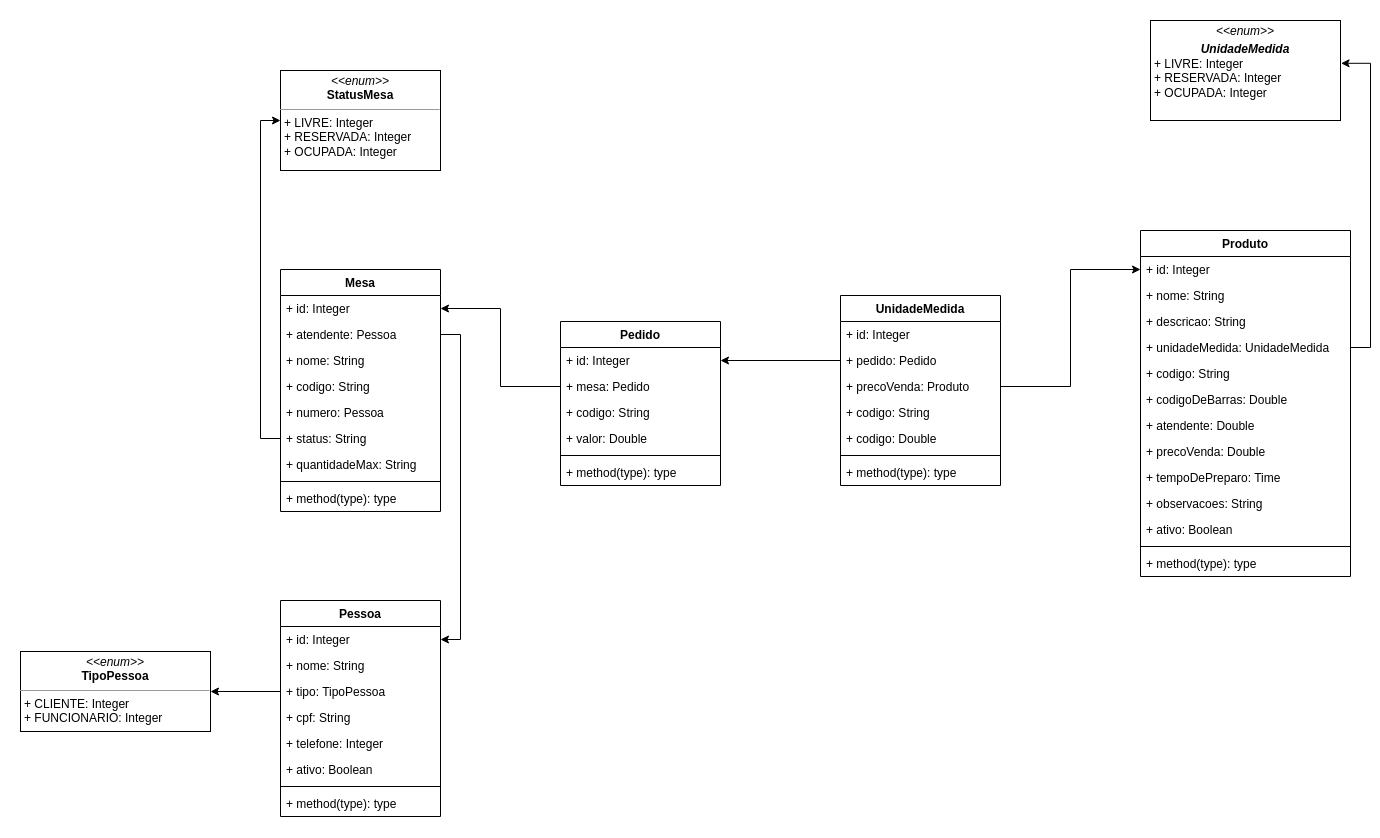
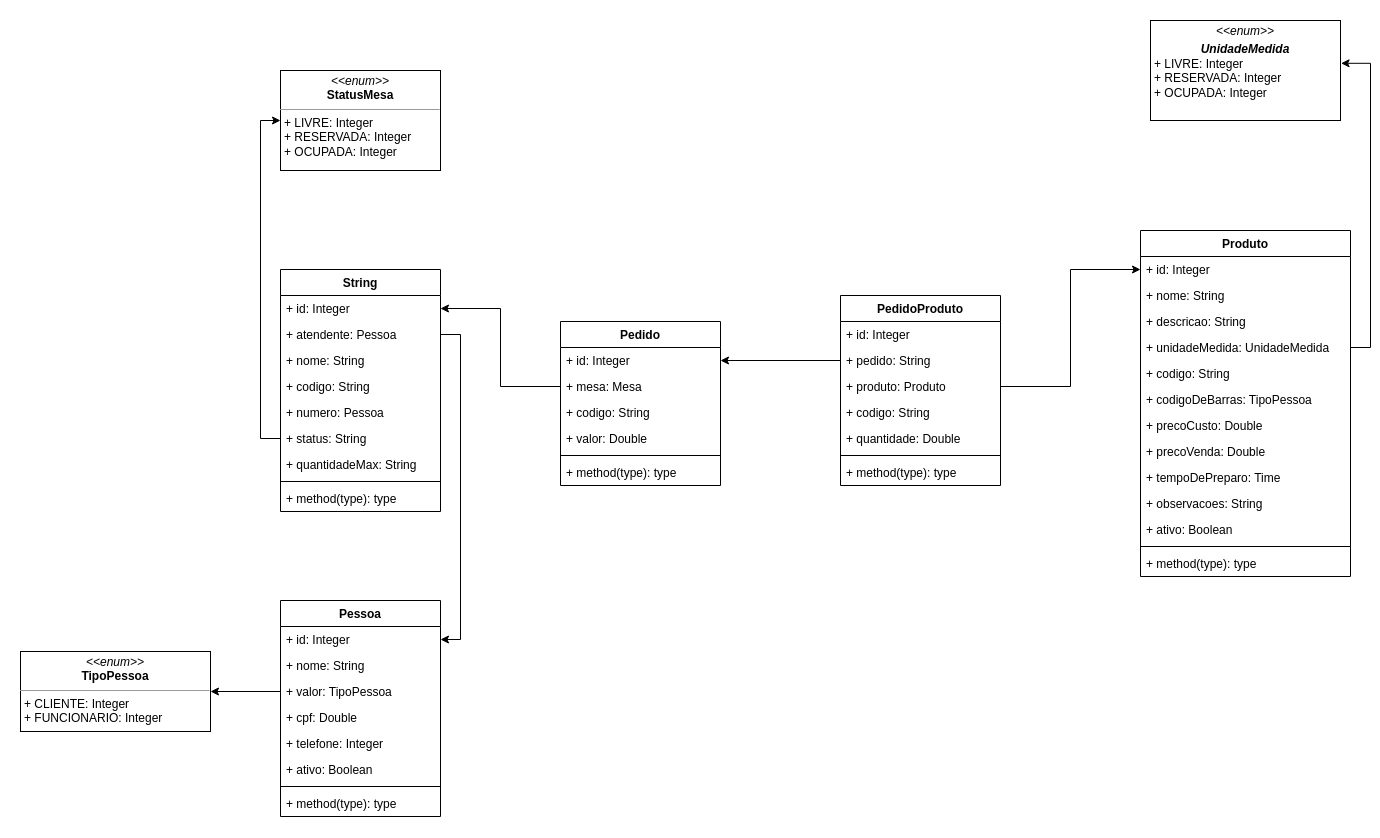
node "Mesa": label "Mesa" -> "String"
node "UnidadeMedida": label "UnidadeMedida" -> "PedidoProduto"
node "+ pedido: Pedido": label "+ pedido: Pedido" -> "+ pedido: String"
node "+ mesa: Pedido": label "+ mesa: Pedido" -> "+ mesa: Mesa"
node "+ precoVenda: Produto": label "+ precoVenda: Produto" -> "+ produto: Produto"
node "+ codigoDeBarras: Double": label "+ codigoDeBarras: Double" -> "+ codigoDeBarras: TipoPessoa"
node "+ atendente: Double": label "+ atendente: Double" -> "+ precoCusto: Double"
node "+ codigo: Double": label "+ codigo: Double" -> "+ quantidade: Double"
node "+ tipo: TipoPessoa": label "+ tipo: TipoPessoa" -> "+ valor: TipoPessoa"
node "+ cpf: String": label "+ cpf: String" -> "+ cpf: Double"
